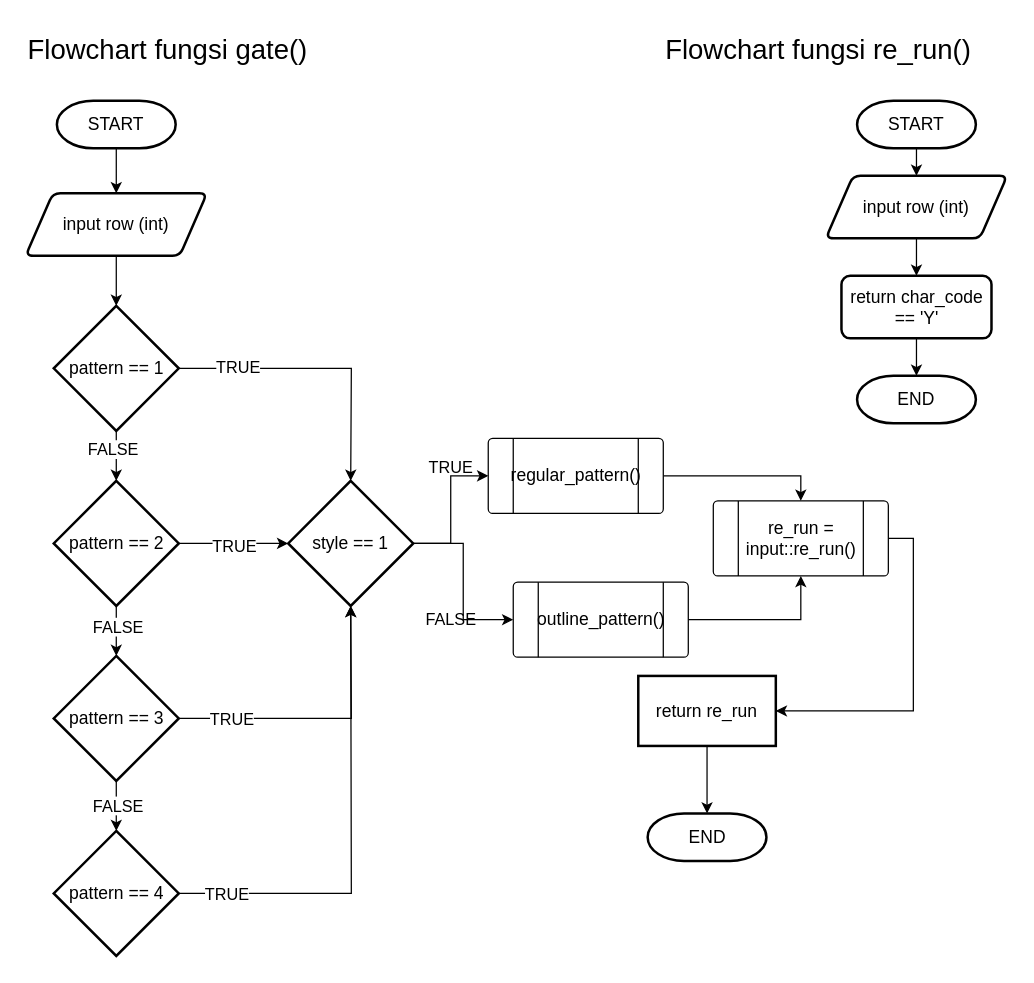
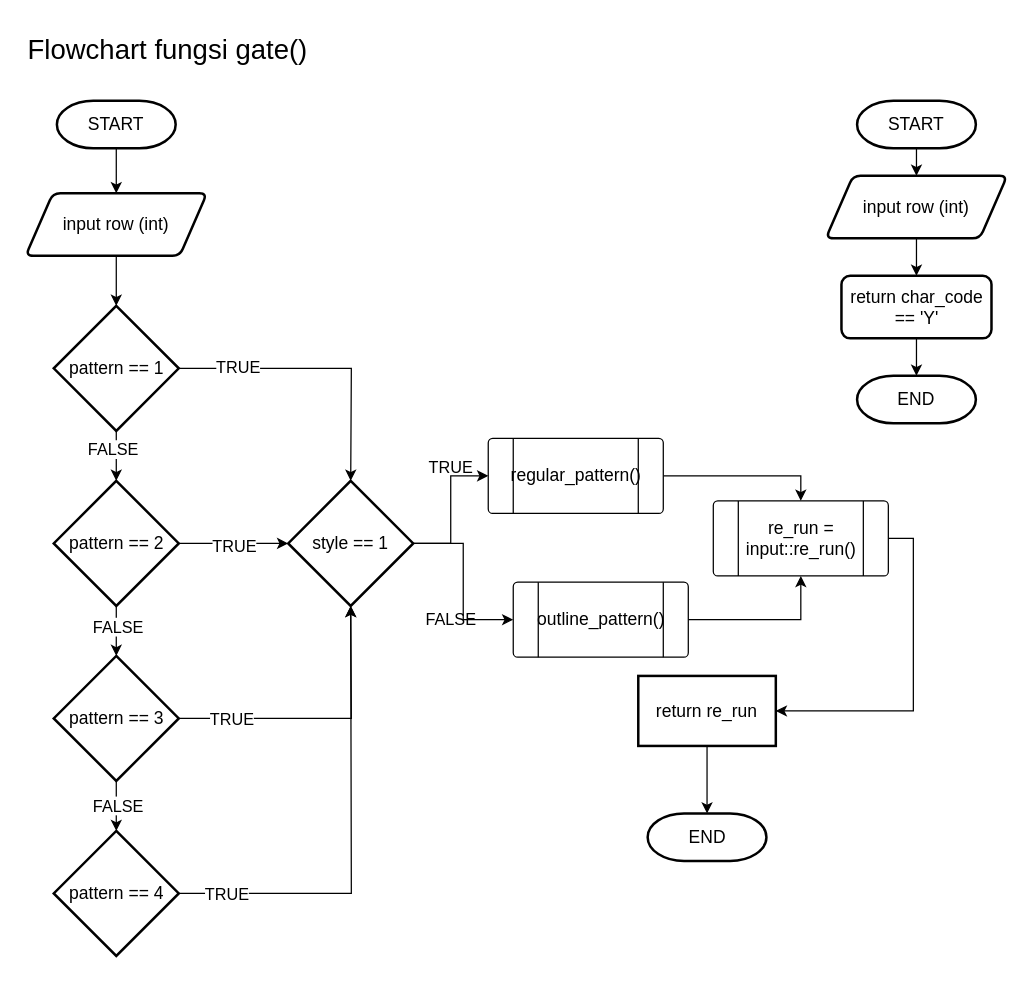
node "Flowchart fungsi re_run()": removed
